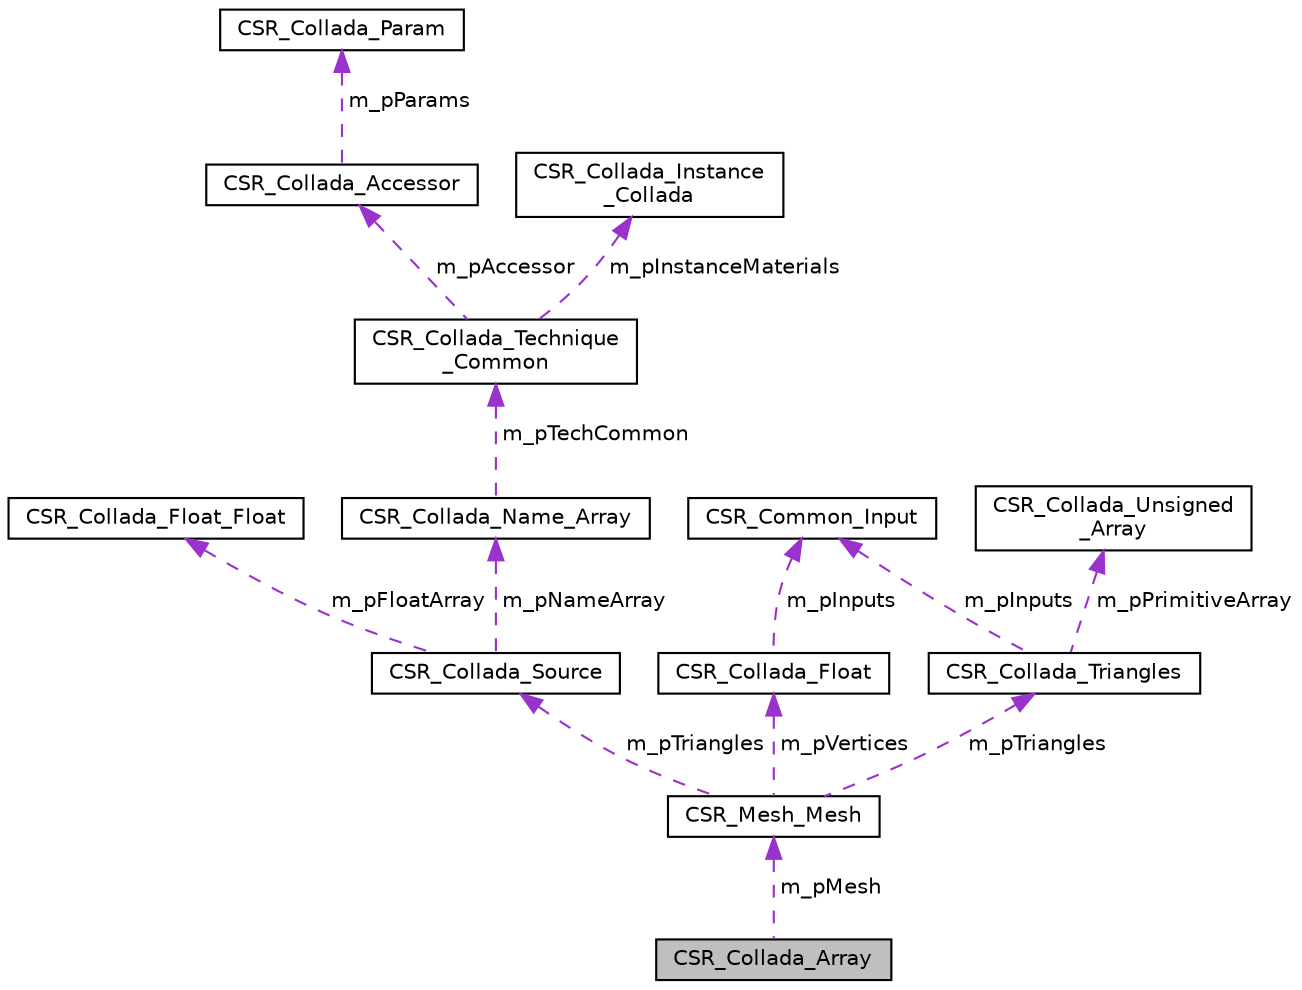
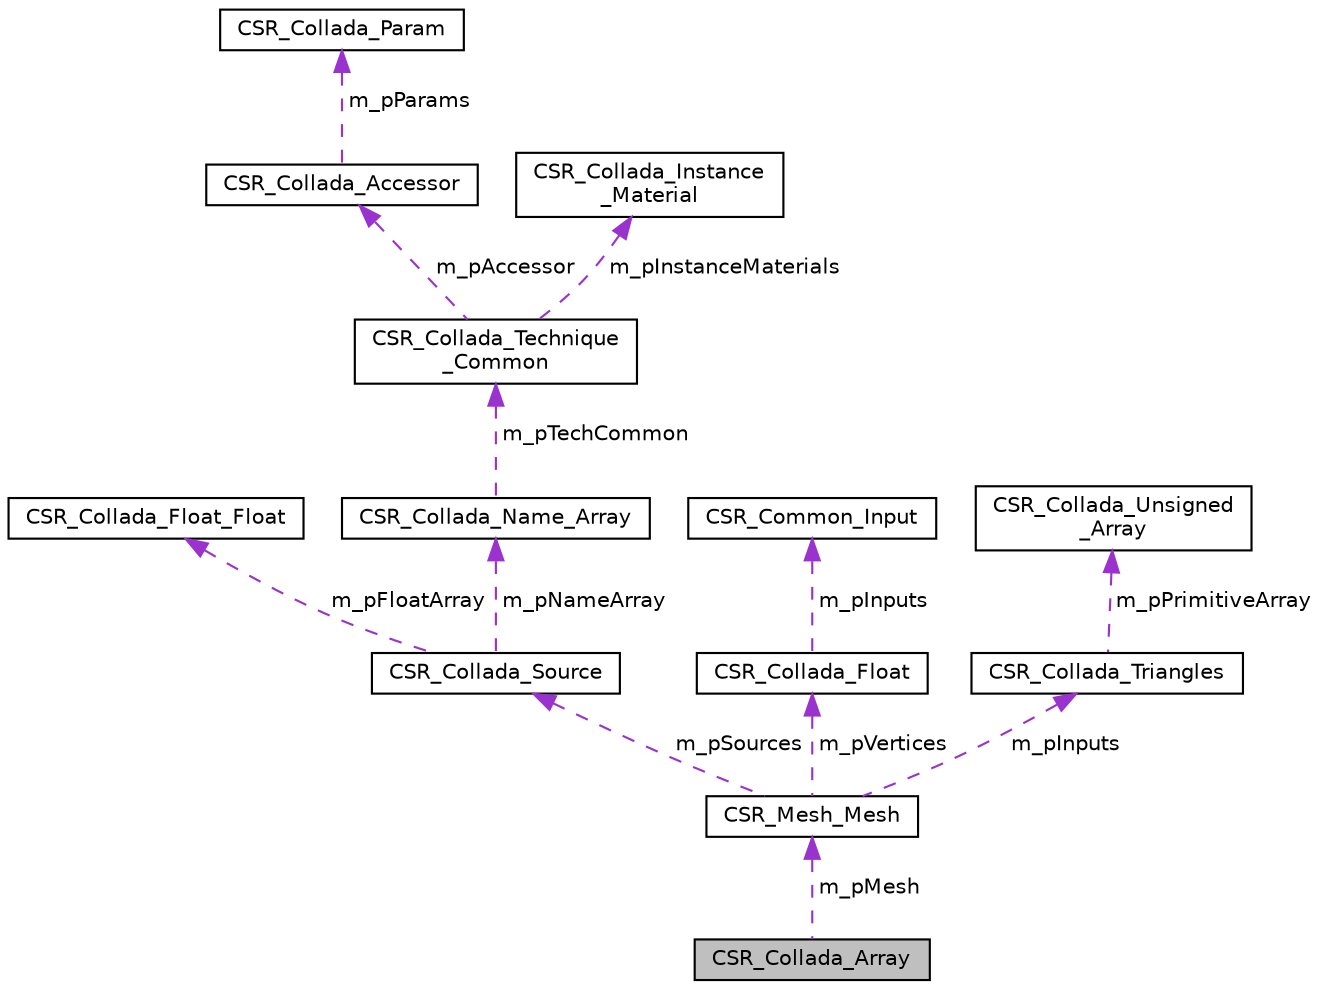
node "CSR_Collada_Instance _Collada": label "CSR_Collada_Instance _Collada" -> "CSR_Collada_Instance _Material"
edge "CSR_Collada_Triangles" -> "CSR_Common_Input": removed, label "m_pInputs"
edge "CSR_Mesh_Mesh" -> "CSR_Collada_Source": label " m_pTriangles" -> " m_pSources"
edge "CSR_Mesh_Mesh" -> "CSR_Collada_Triangles": label " m_pTriangles" -> " m_pInputs"
